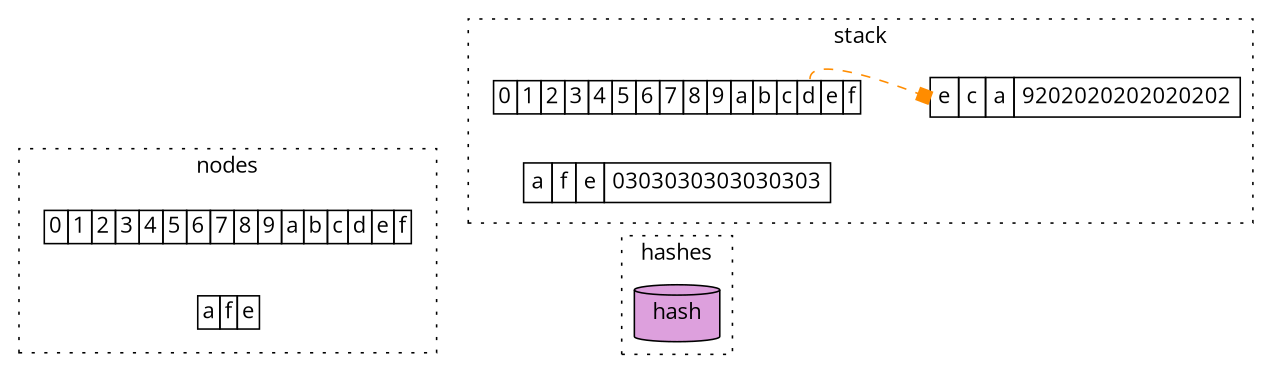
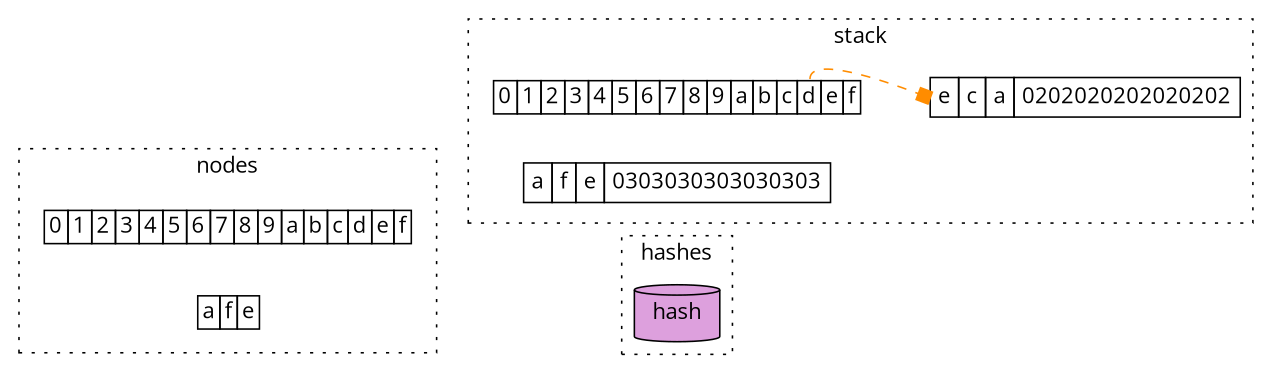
node "e": text "9202020202020202" -> "0202020202020202"
